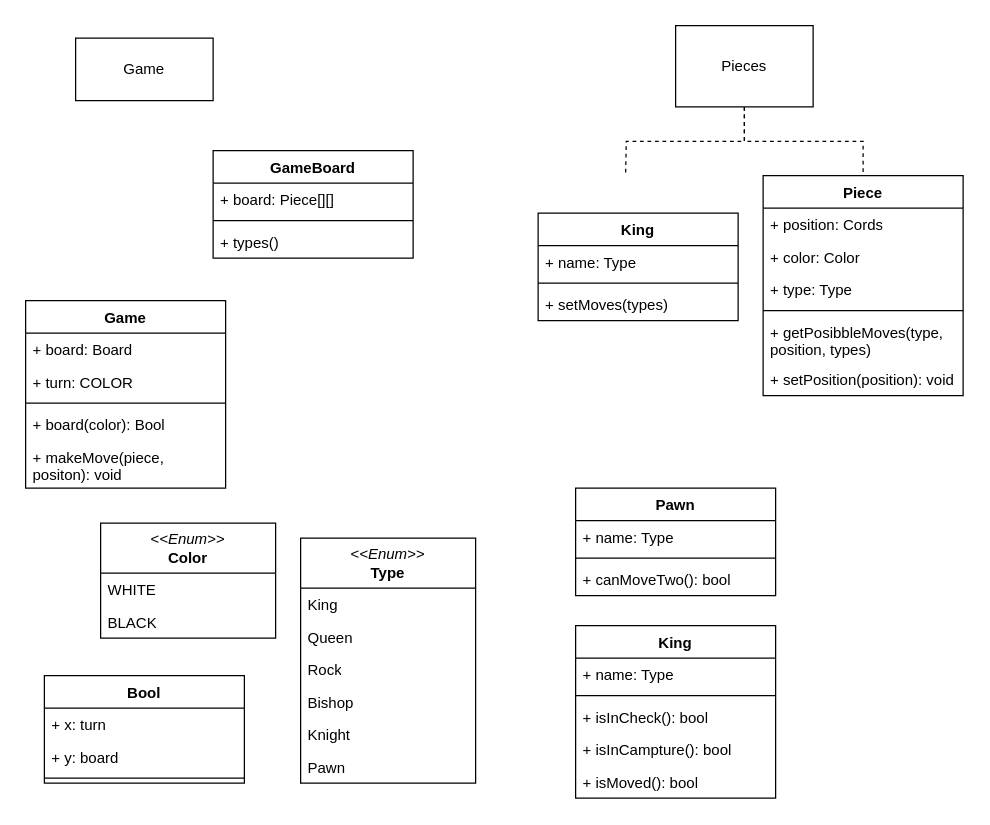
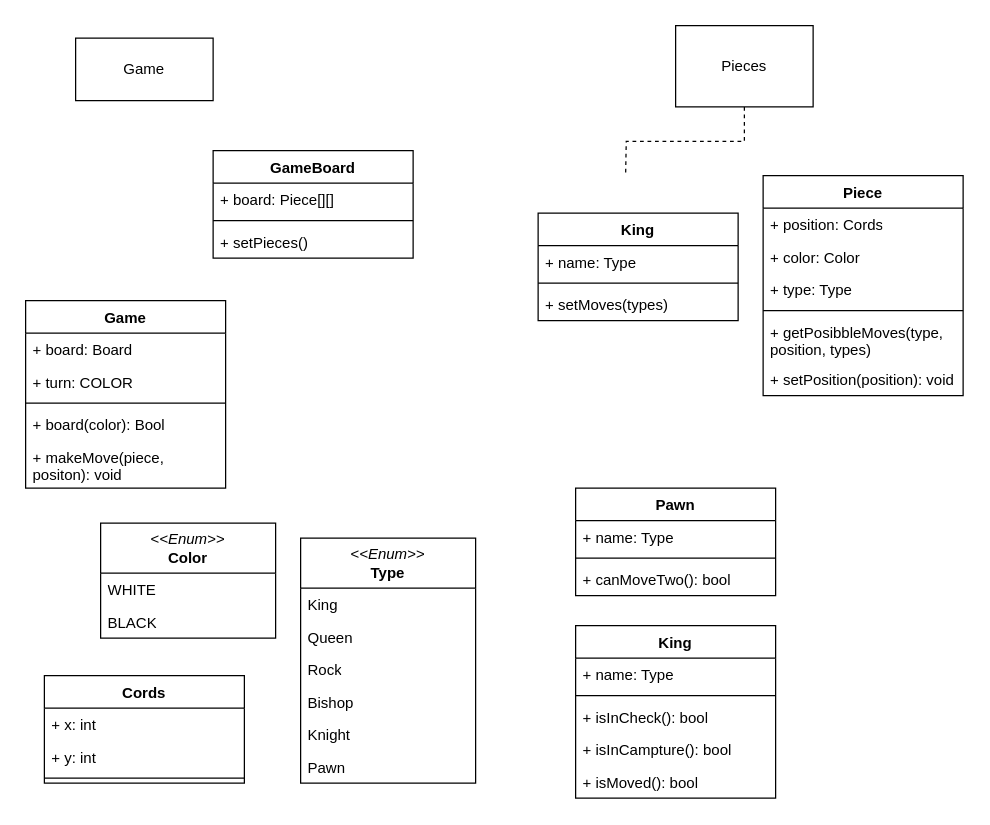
edge "Pieces" -- "Piece": removed
node "+ types()": label "+ types()" -> "+ setPieces()"
node "Bool": label "Bool" -> "Cords"
node "+ x: turn": label "+ x: turn" -> "+ x: int"
node "+ y: board": label "+ y: board" -> "+ y: int"
